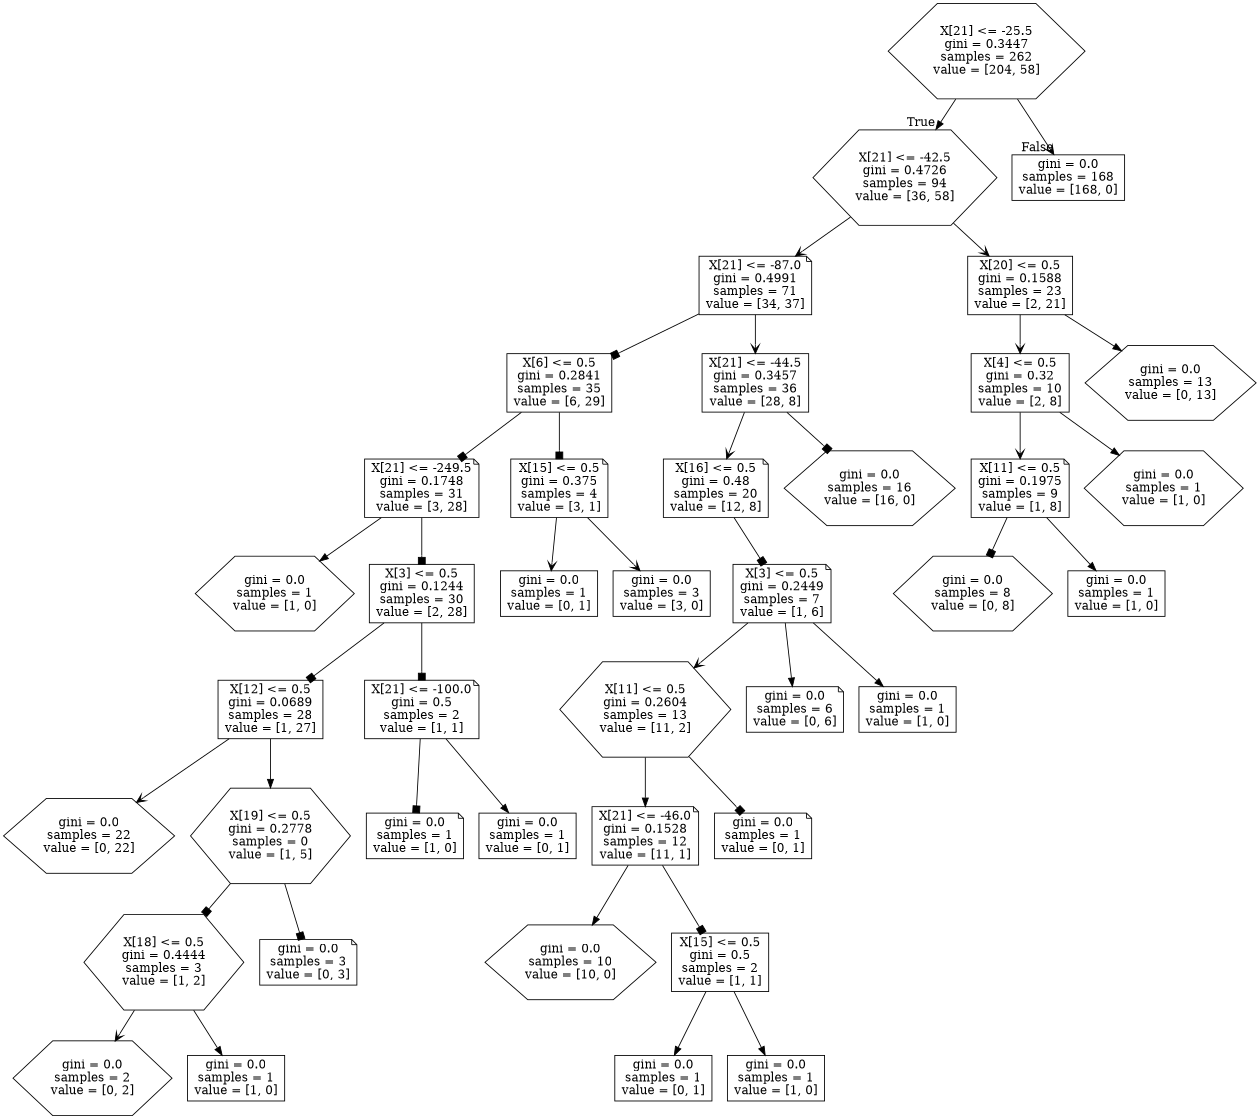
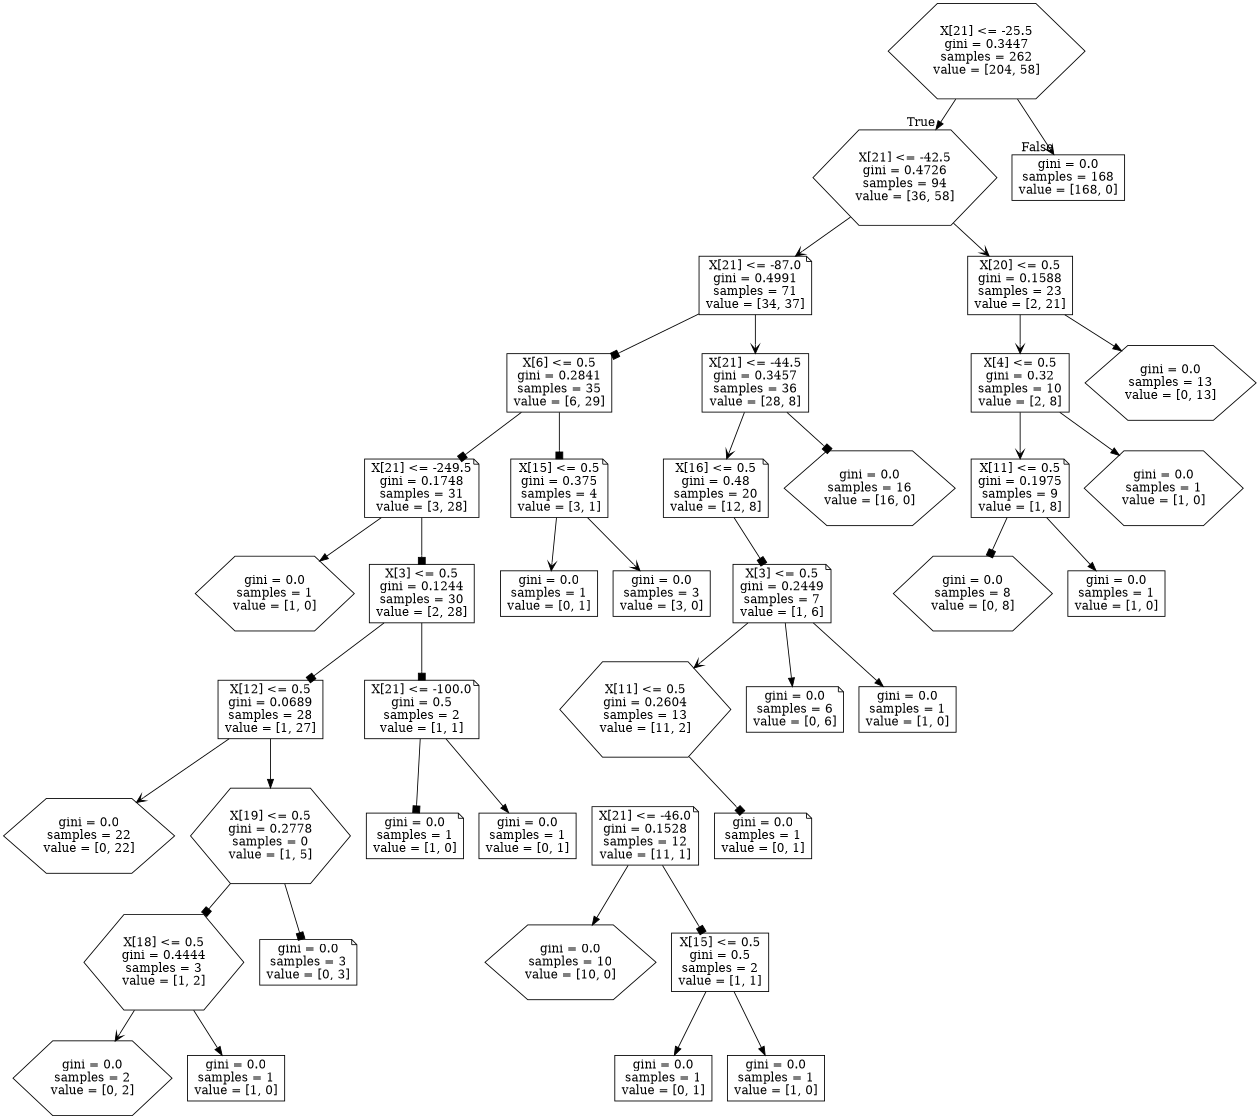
edge "X[11] <= 0.5 gini = 0.2604 samples = 13 value = [11, 2]" -> "X[21] <= -46.0 gini = 0.1528 samples = 12 value = [11, 1]": removed
